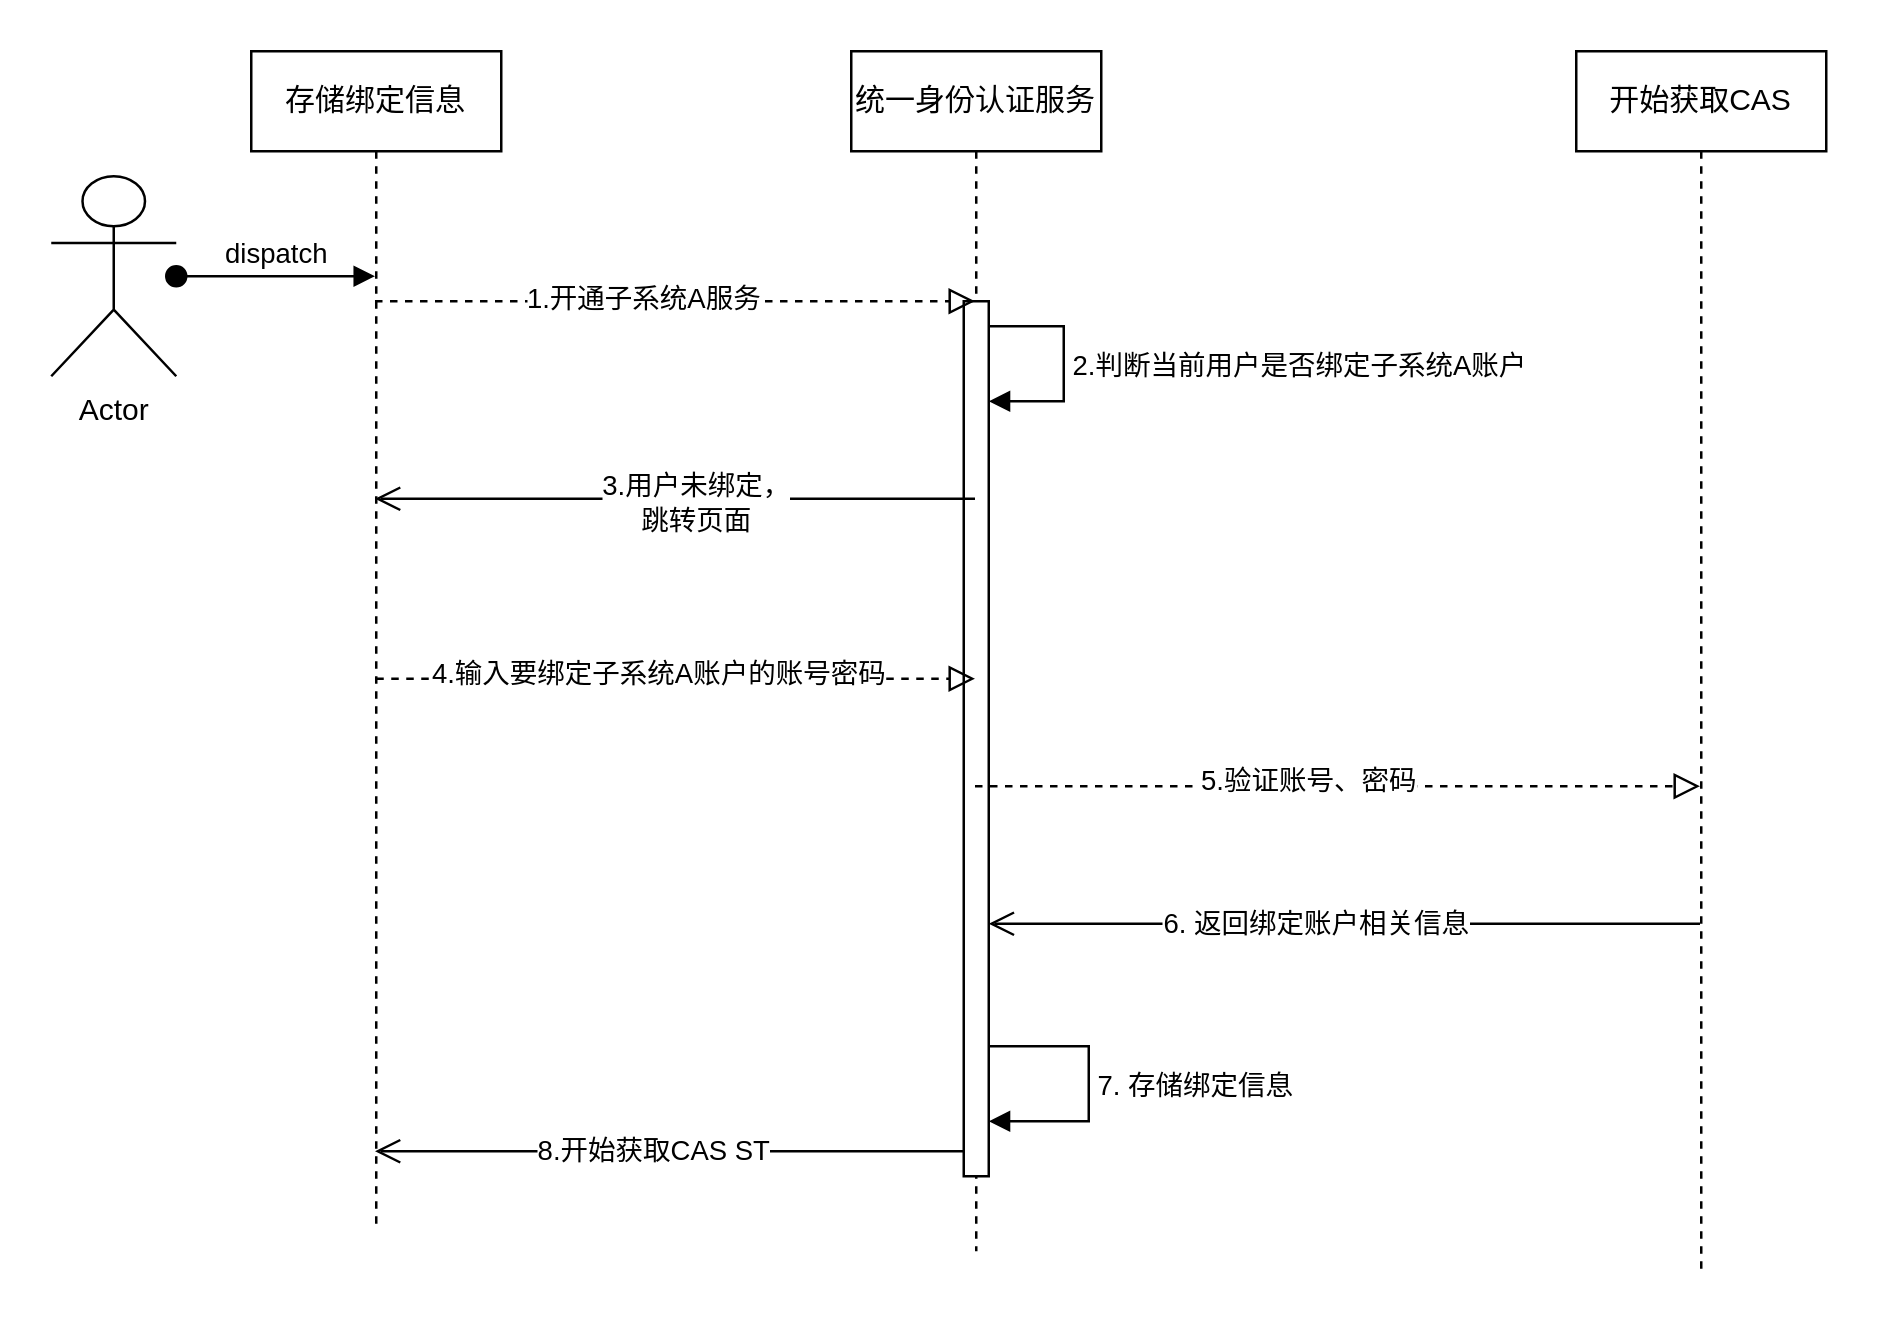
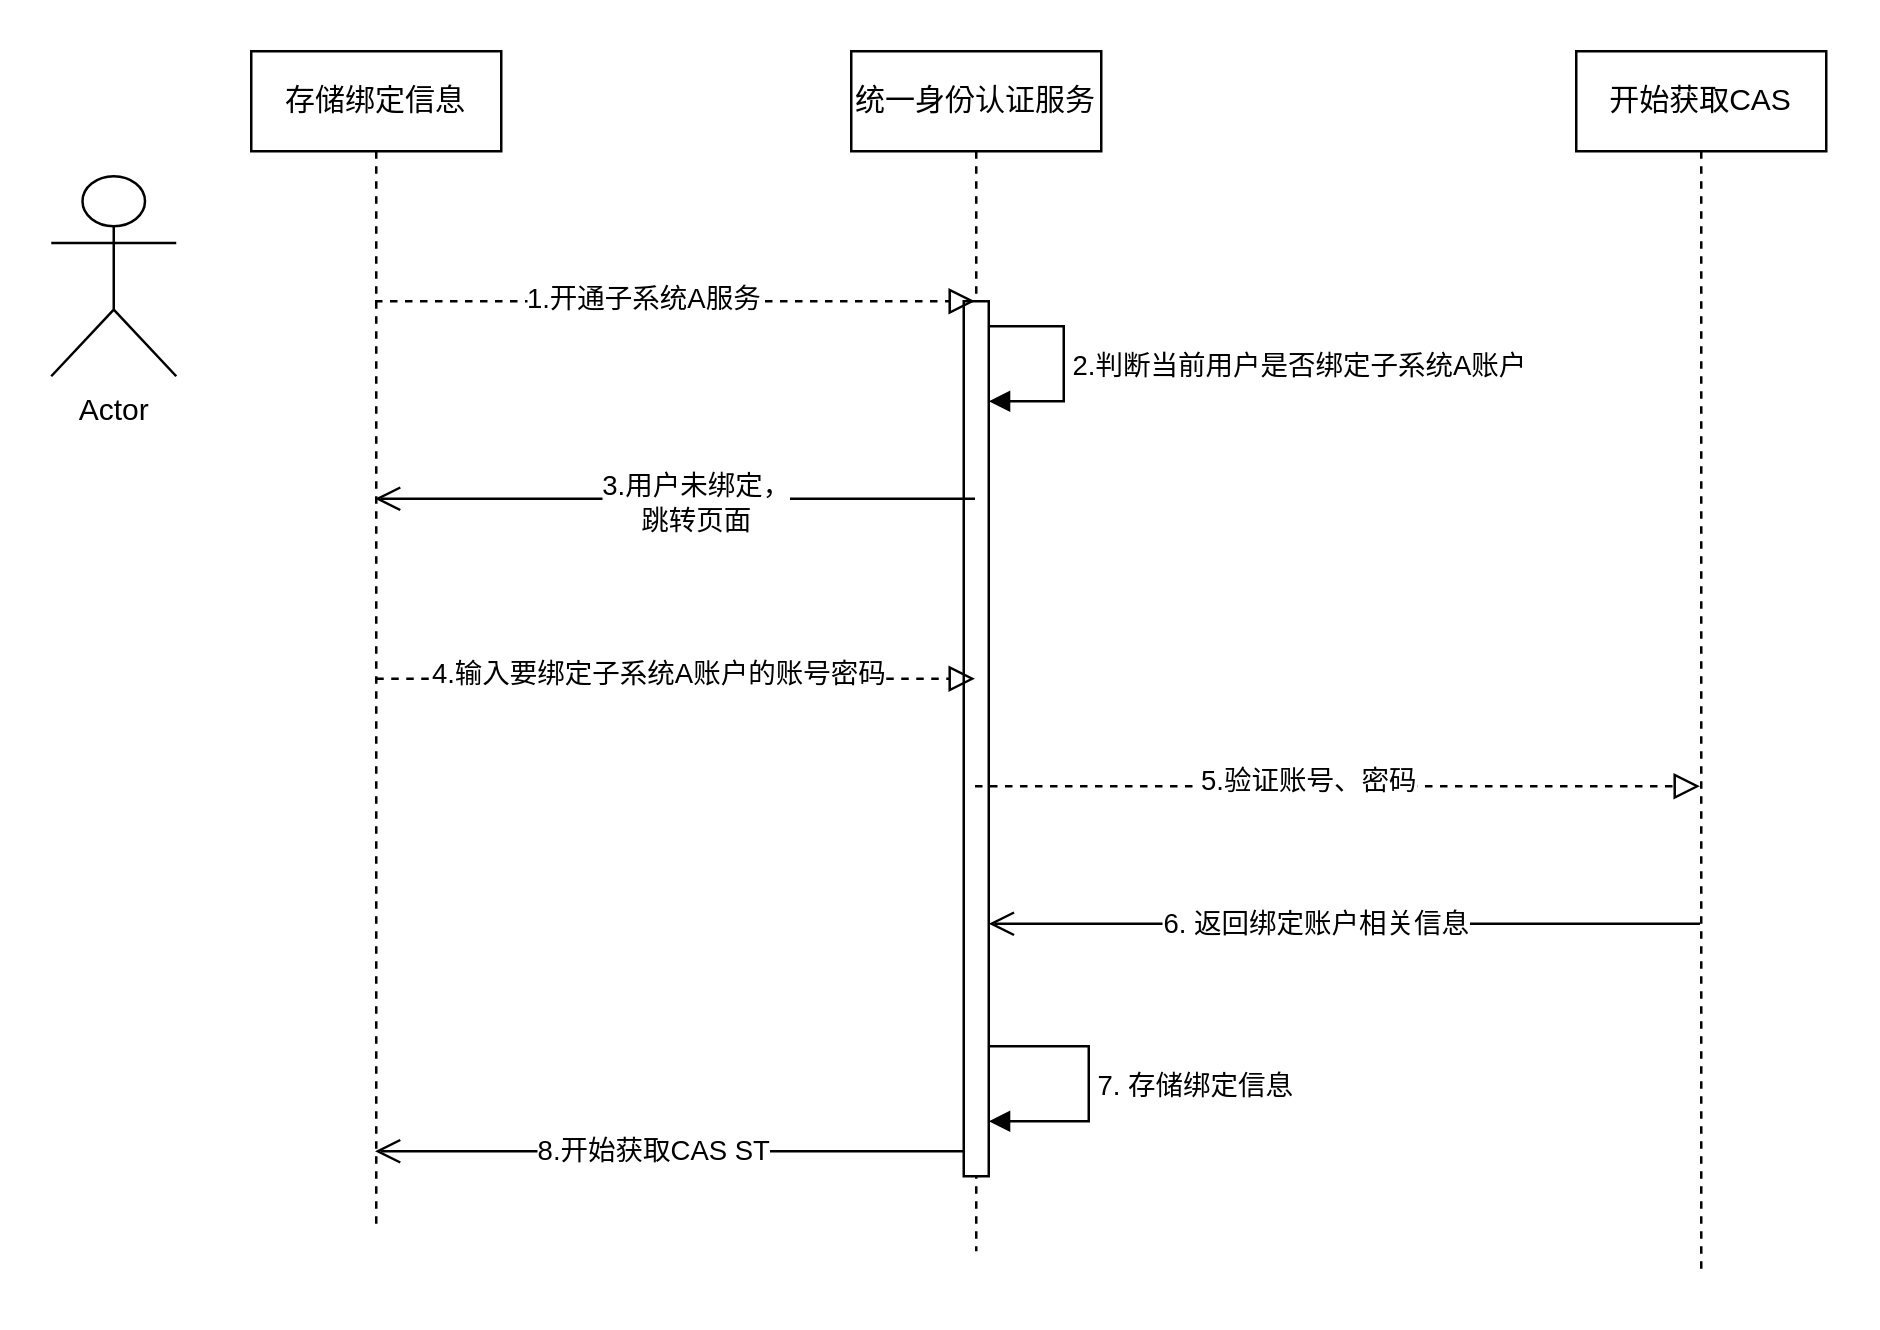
edge "Actor" -- "存储绑定信息": removed, label "dispatch"
